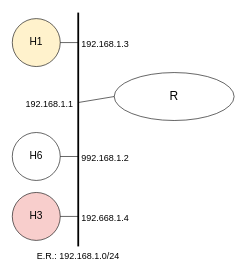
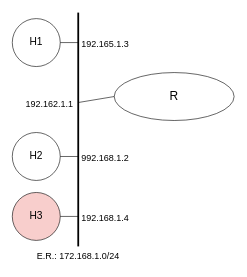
node "H1": fillcolor #fff2cc -> #ffffff
node "192.168.1.3": label "192.168.1.3" -> "192.165.1.3"
node "192.168.1.1": label "192.168.1.1" -> "192.162.1.1"
node "H6": label "H6" -> "H2"
node "192.668.1.4": label "192.668.1.4" -> "192.168.1.4"
node "E.R.: 192.168.1.0/24": label "E.R.: 192.168.1.0/24" -> "E.R.: 172.168.1.0/24"
